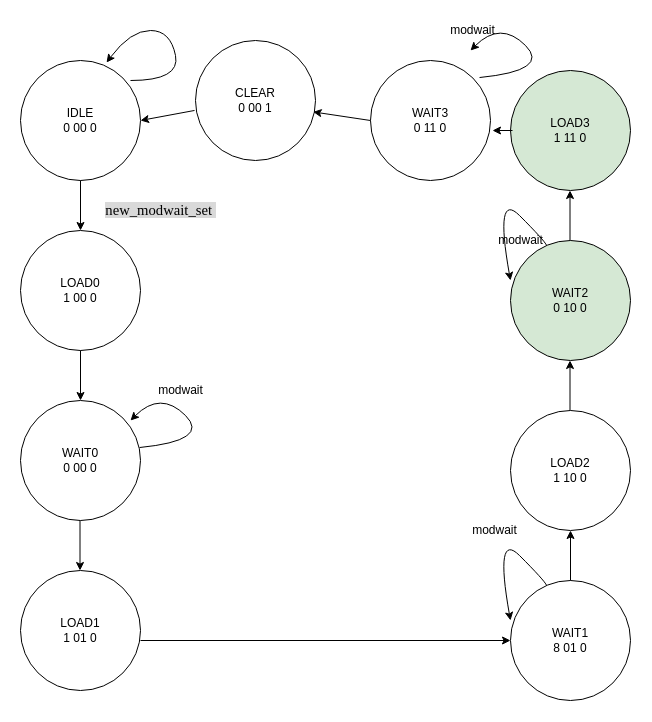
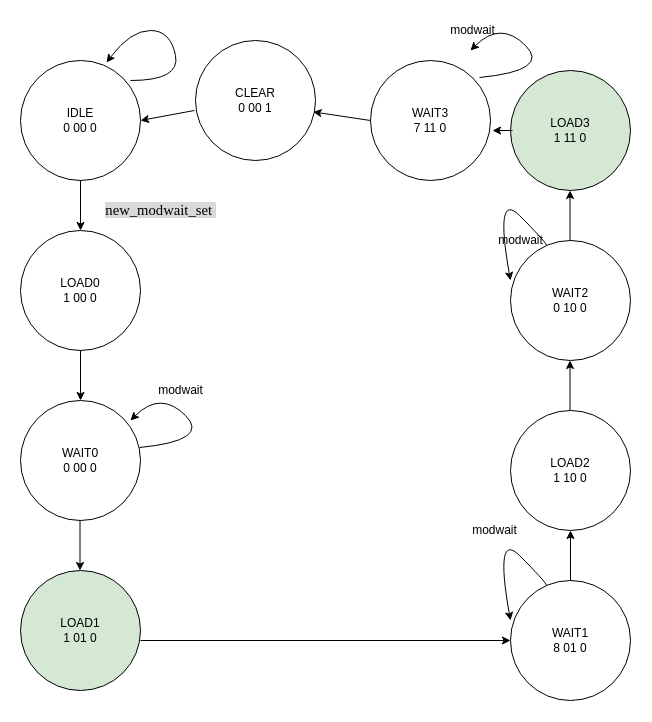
node "WAIT3 0 11 0": label "WAIT3 0 11 0" -> "WAIT3 7 11 0"
node "WAIT2 0 10 0": fillcolor #d5e8d4 -> #ffffff
node "LOAD1 1 01 0": fillcolor #ffffff -> #d5e8d4
